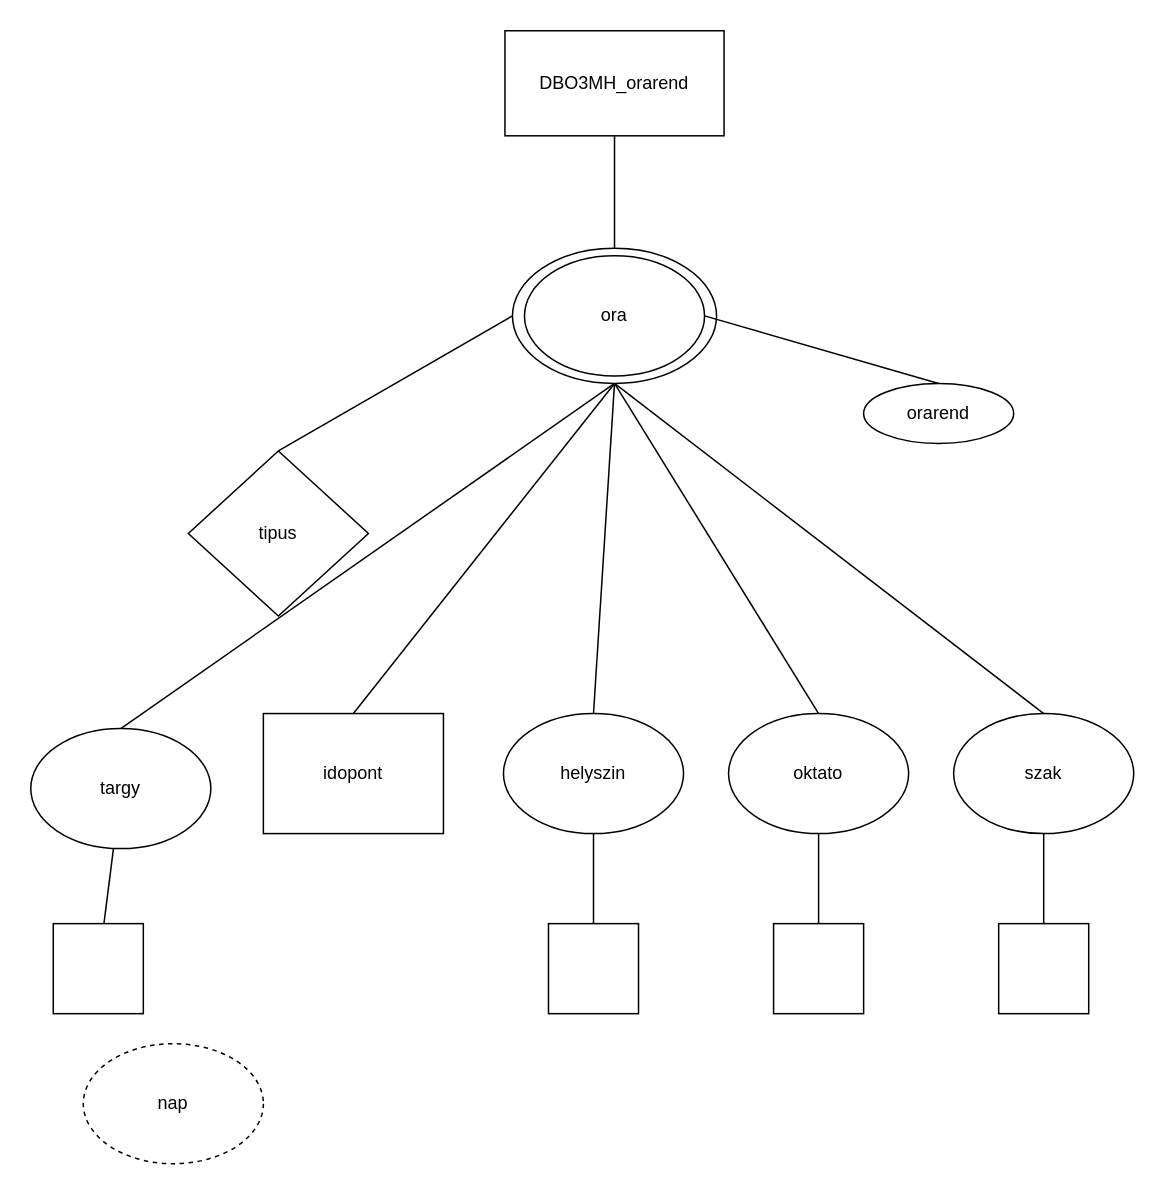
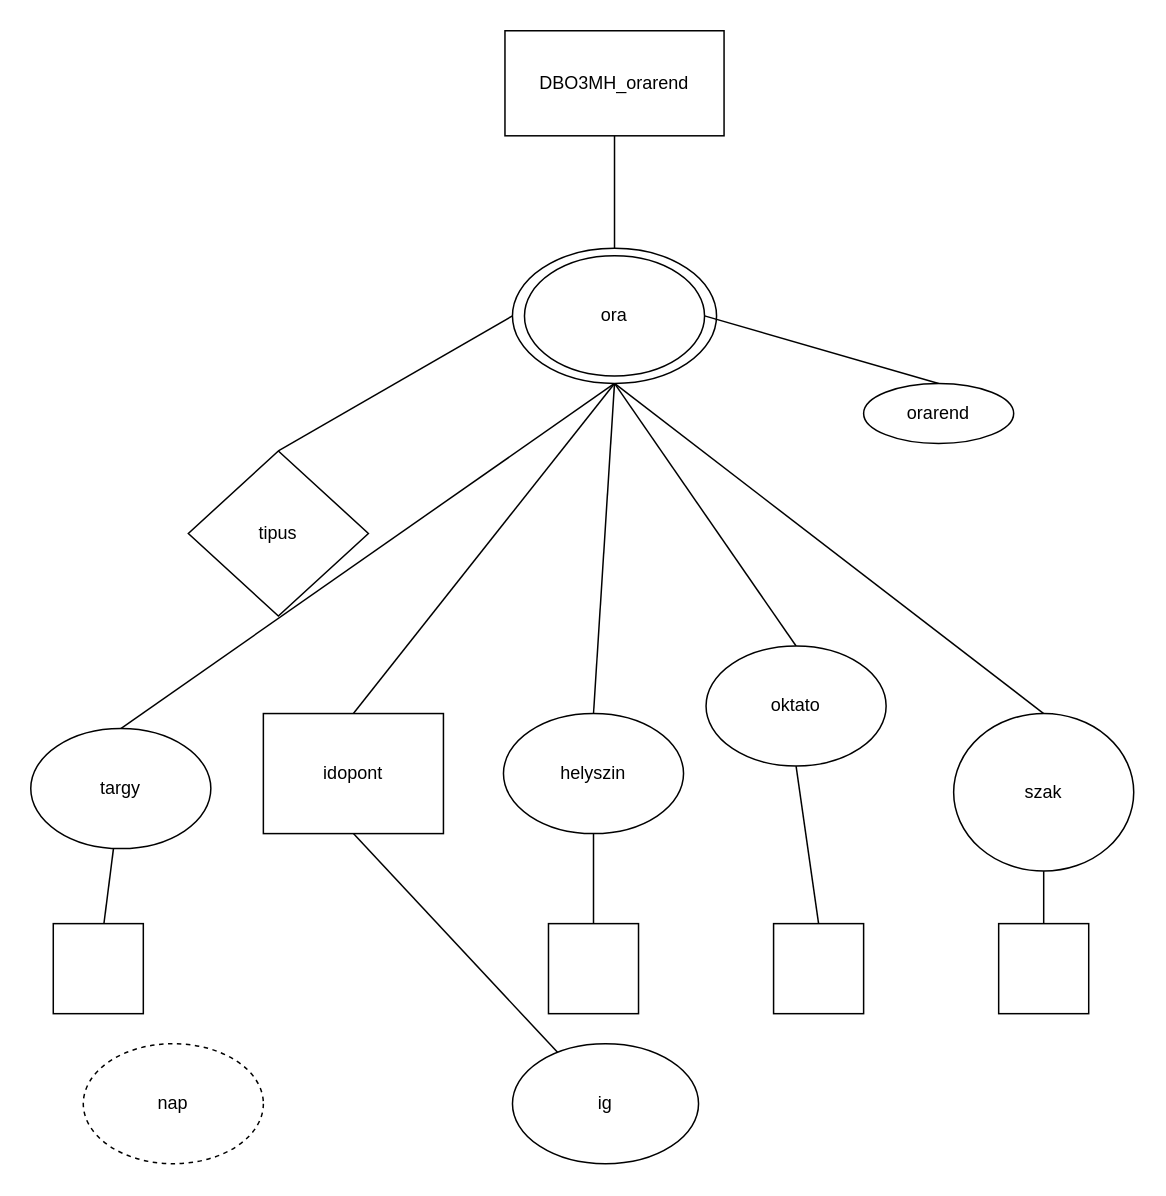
node "oktato": moved (818, 773) -> (796, 706)
node "szak": size 180x120 -> 180x158
edge "idopont" -- "ig": added
node "ig": added
